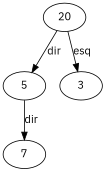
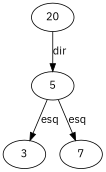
edge "20" -> "3": now "5" -> "3"
edge "5" -> "7": label "dir" -> "esq"
